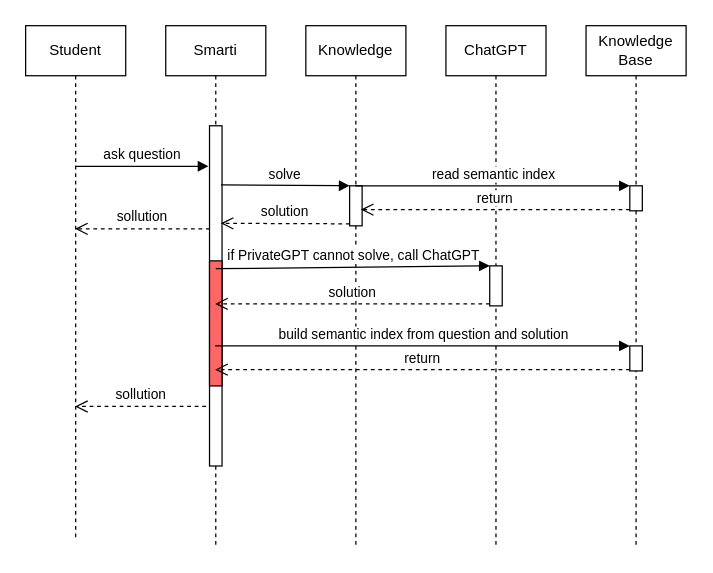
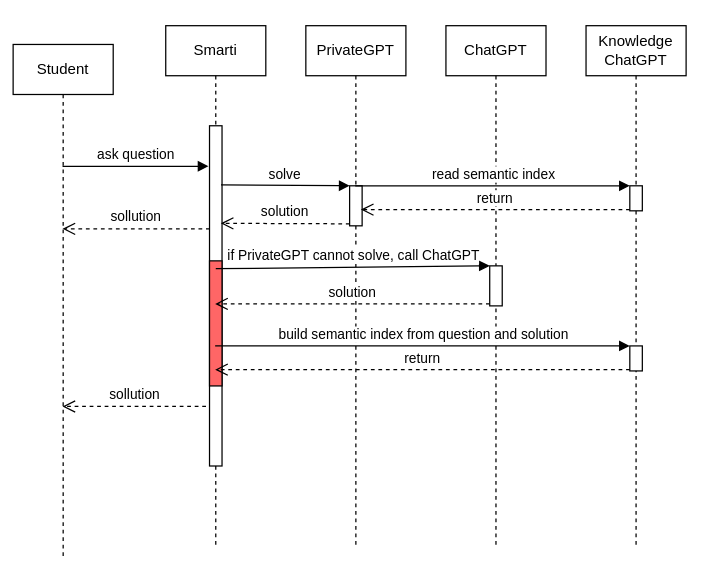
node "Knowledge": label "Knowledge" -> "PrivateGPT"
node "Knowledge Base": label "Knowledge Base" -> "Knowledge ChatGPT"
node "Student": moved (76, 283) -> (63, 302)
